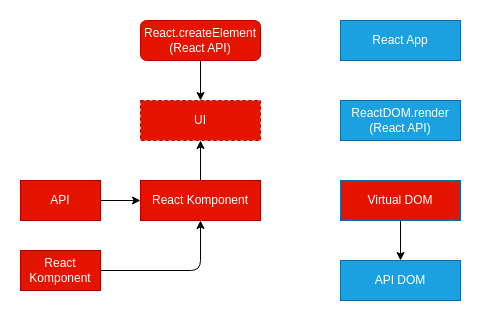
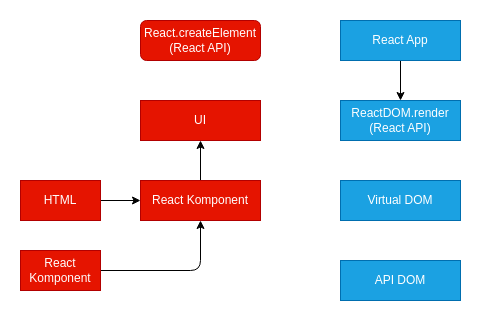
edge "React.createElement (React API)" -> "UI": removed
edge "React App" -> "ReactDOM.render (React API)": added
node "UI": style dashed -> solid
node "API": label "API" -> "HTML"
node "Virtual DOM": fillcolor #e51400 -> #1ba1e2
edge "Virtual DOM" -> "API DOM": removed
